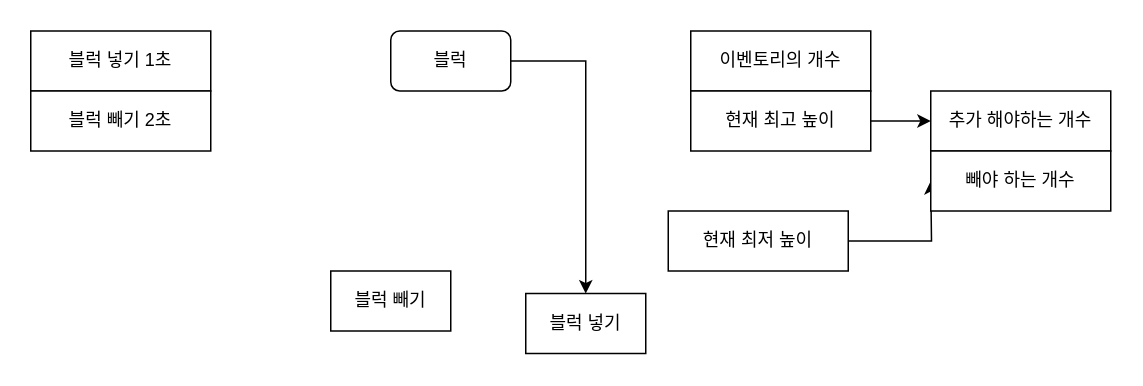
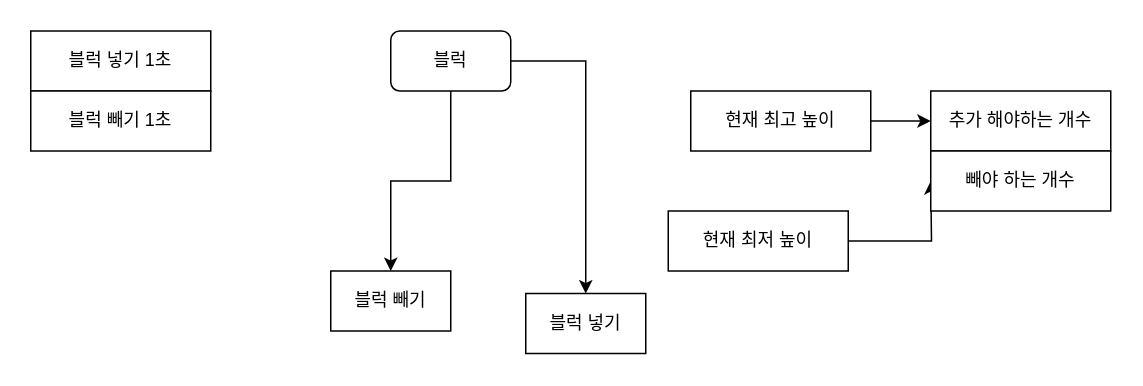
node "이벤토리의 개수": removed
node "블럭 빼기 2초": label "블럭 빼기 2초" -> "블럭 빼기 1초"
edge "블럭" -> "블럭 빼기": added
